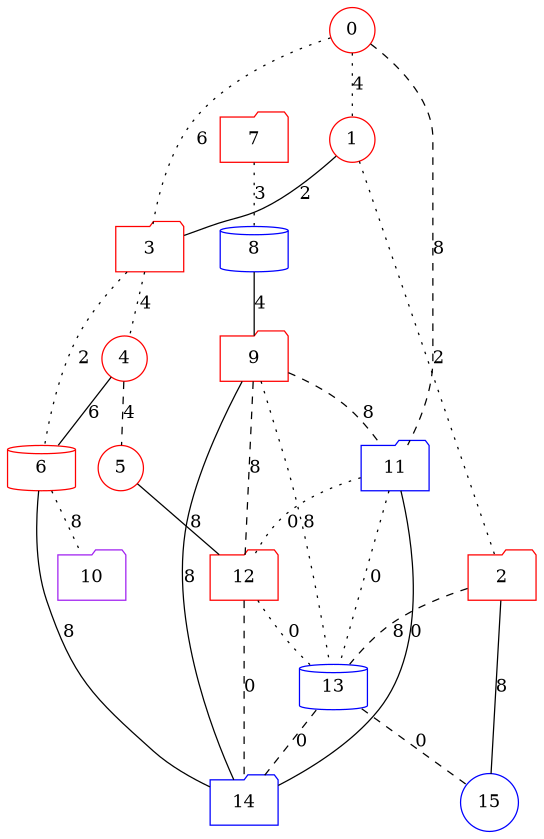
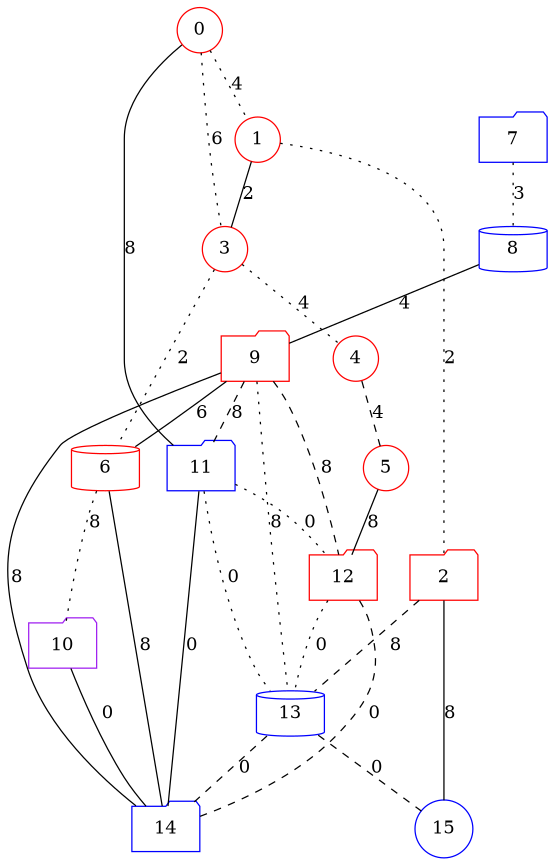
node "7": color red -> blue
edge "0" -- "11": style dashed -> solid
node "3": shape folder -> circle
edge "4" -- "6": now "9" -- "6"
edge "10" -- "14": added, label "0"
